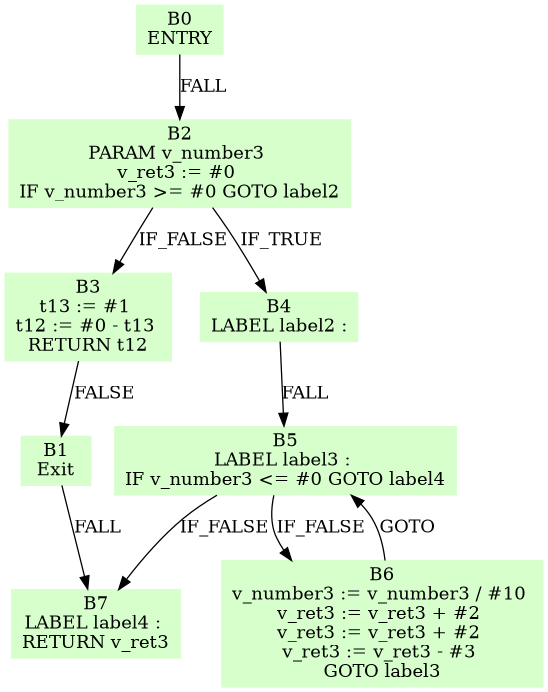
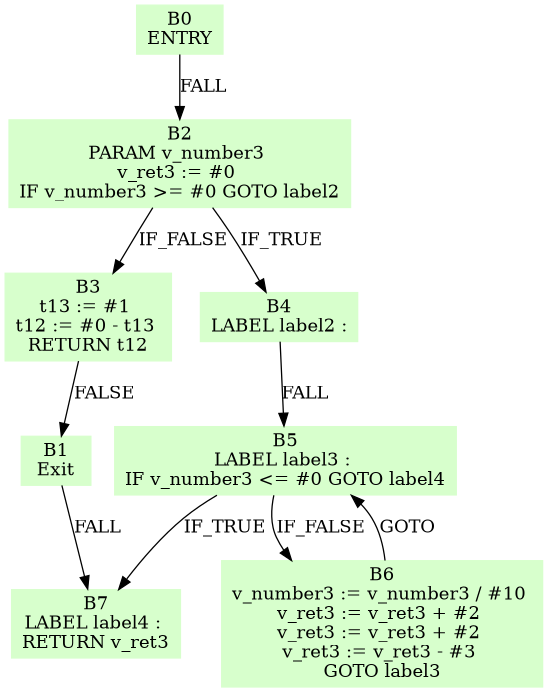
edge "B5 LABEL label3 : IF v_number3 <= #0 GOTO label4" -> "B7 LABEL label4 : RETURN v_ret3": label "IF_FALSE" -> "IF_TRUE"
